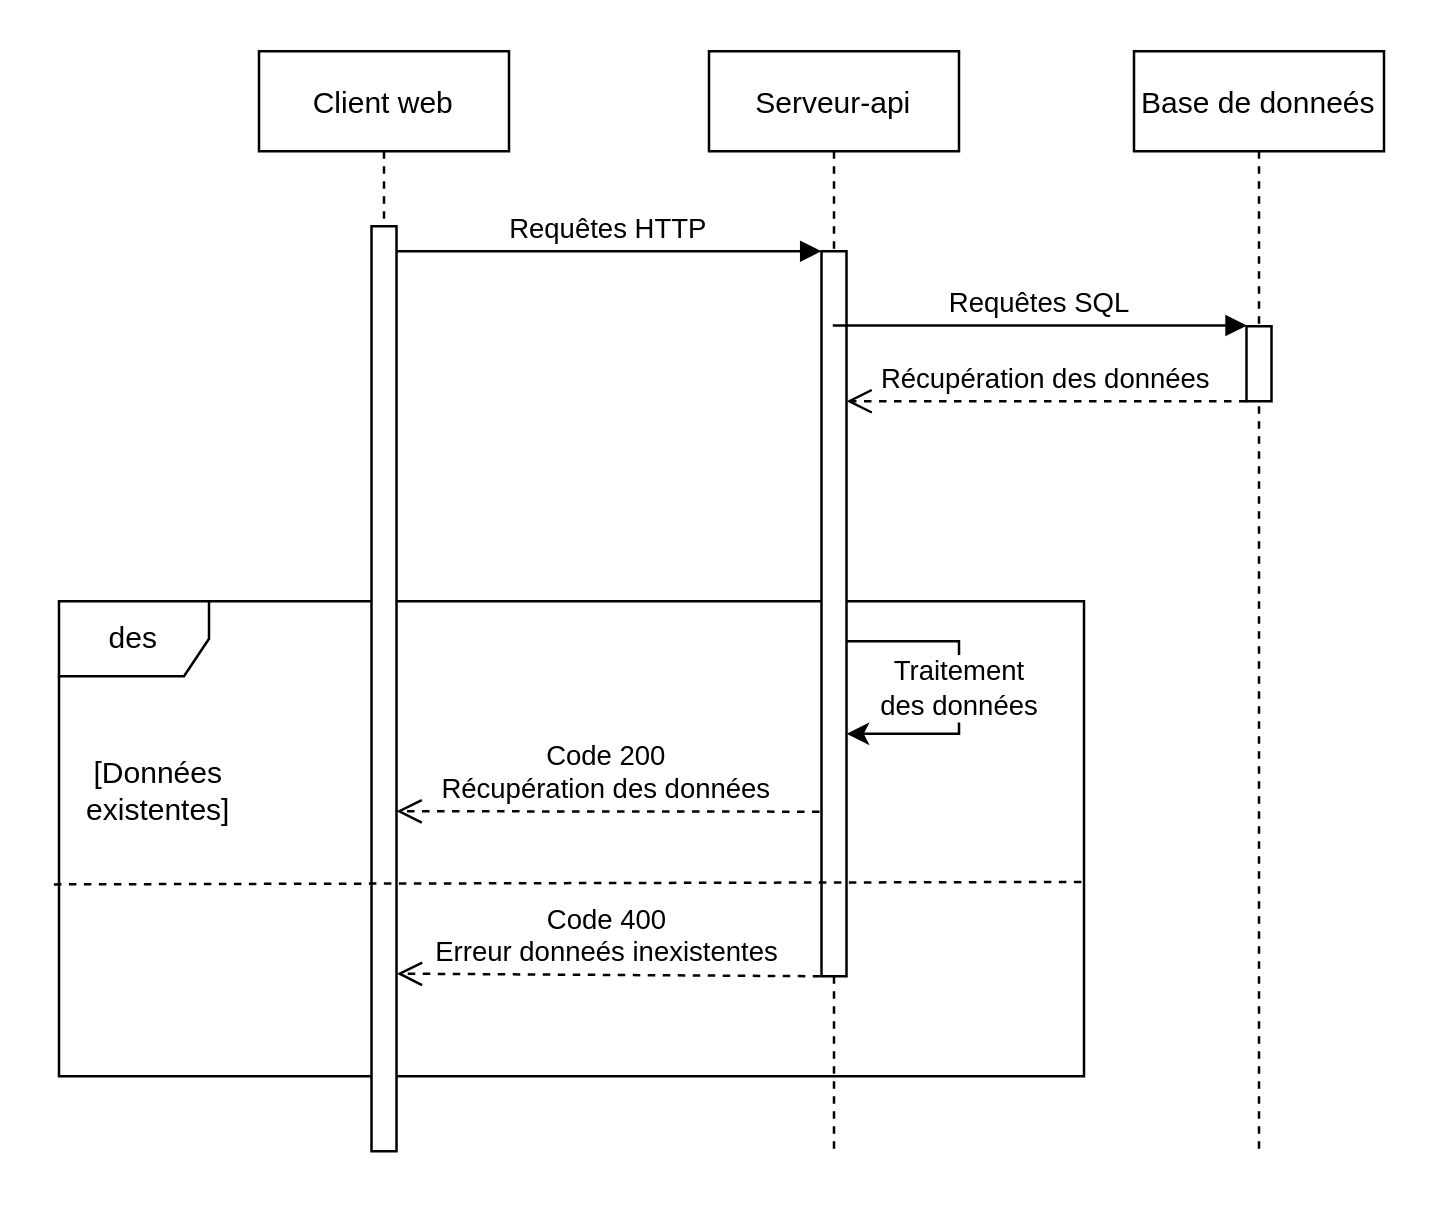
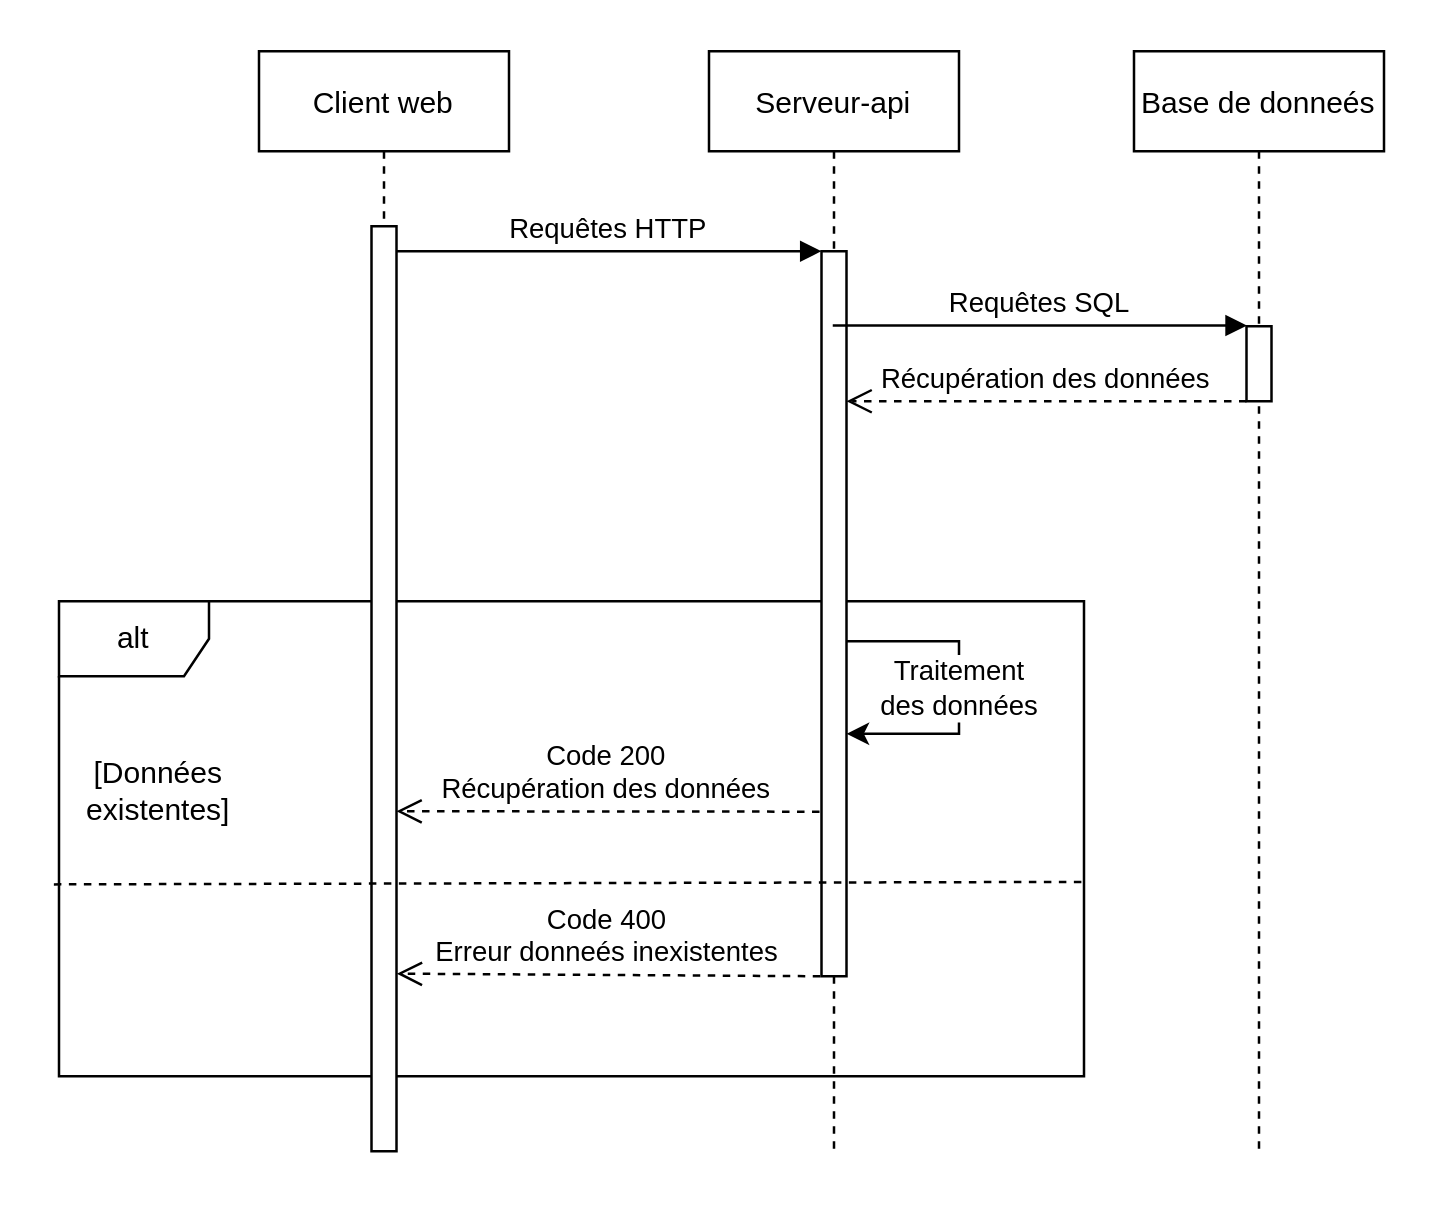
node "des": label "des" -> "alt"
